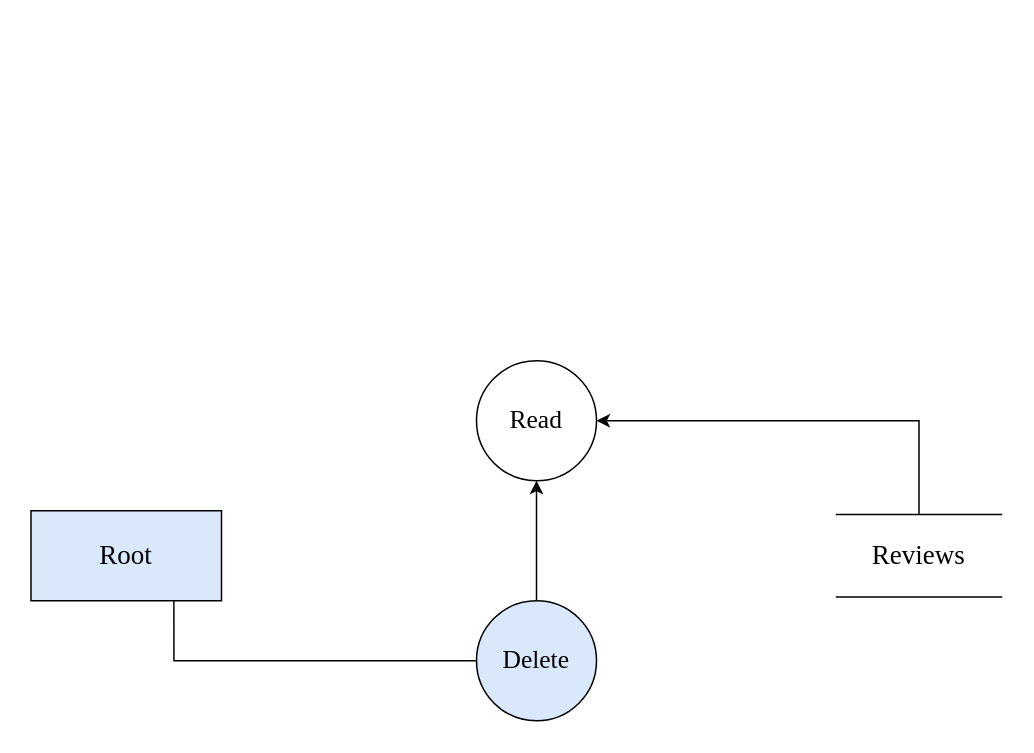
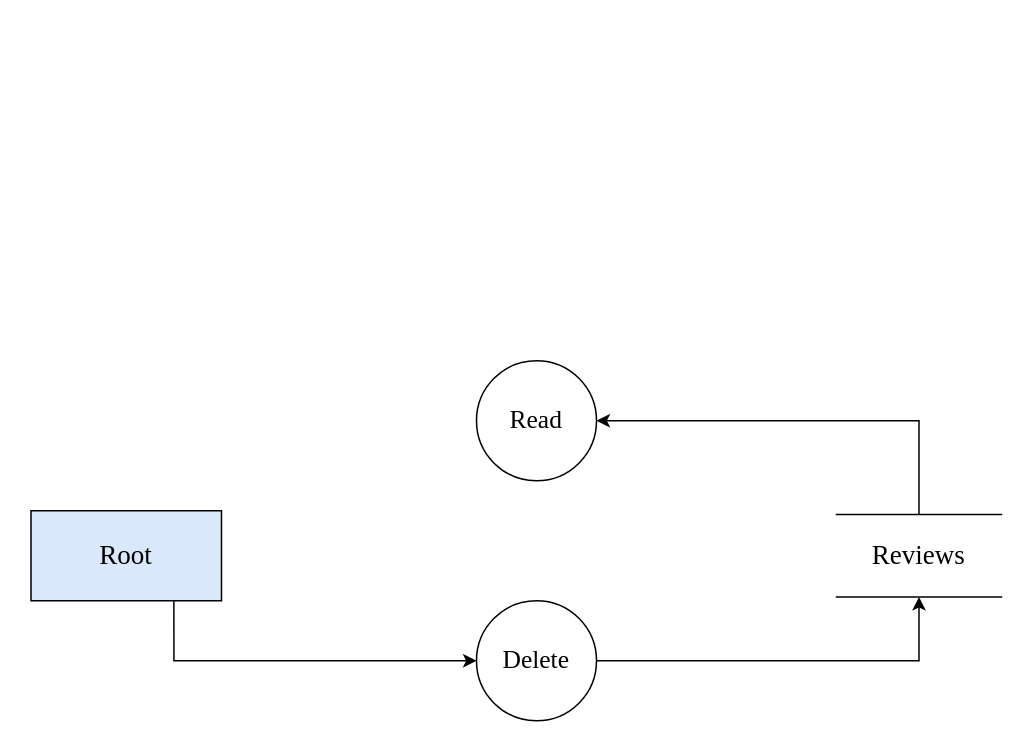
edge "Delete" -> "Read": now "Delete" -> "Reviews"
edge "Root" -- "Delete": arrowhead none -> classic
node "Delete": fillcolor #dae8fc -> #ffffff
